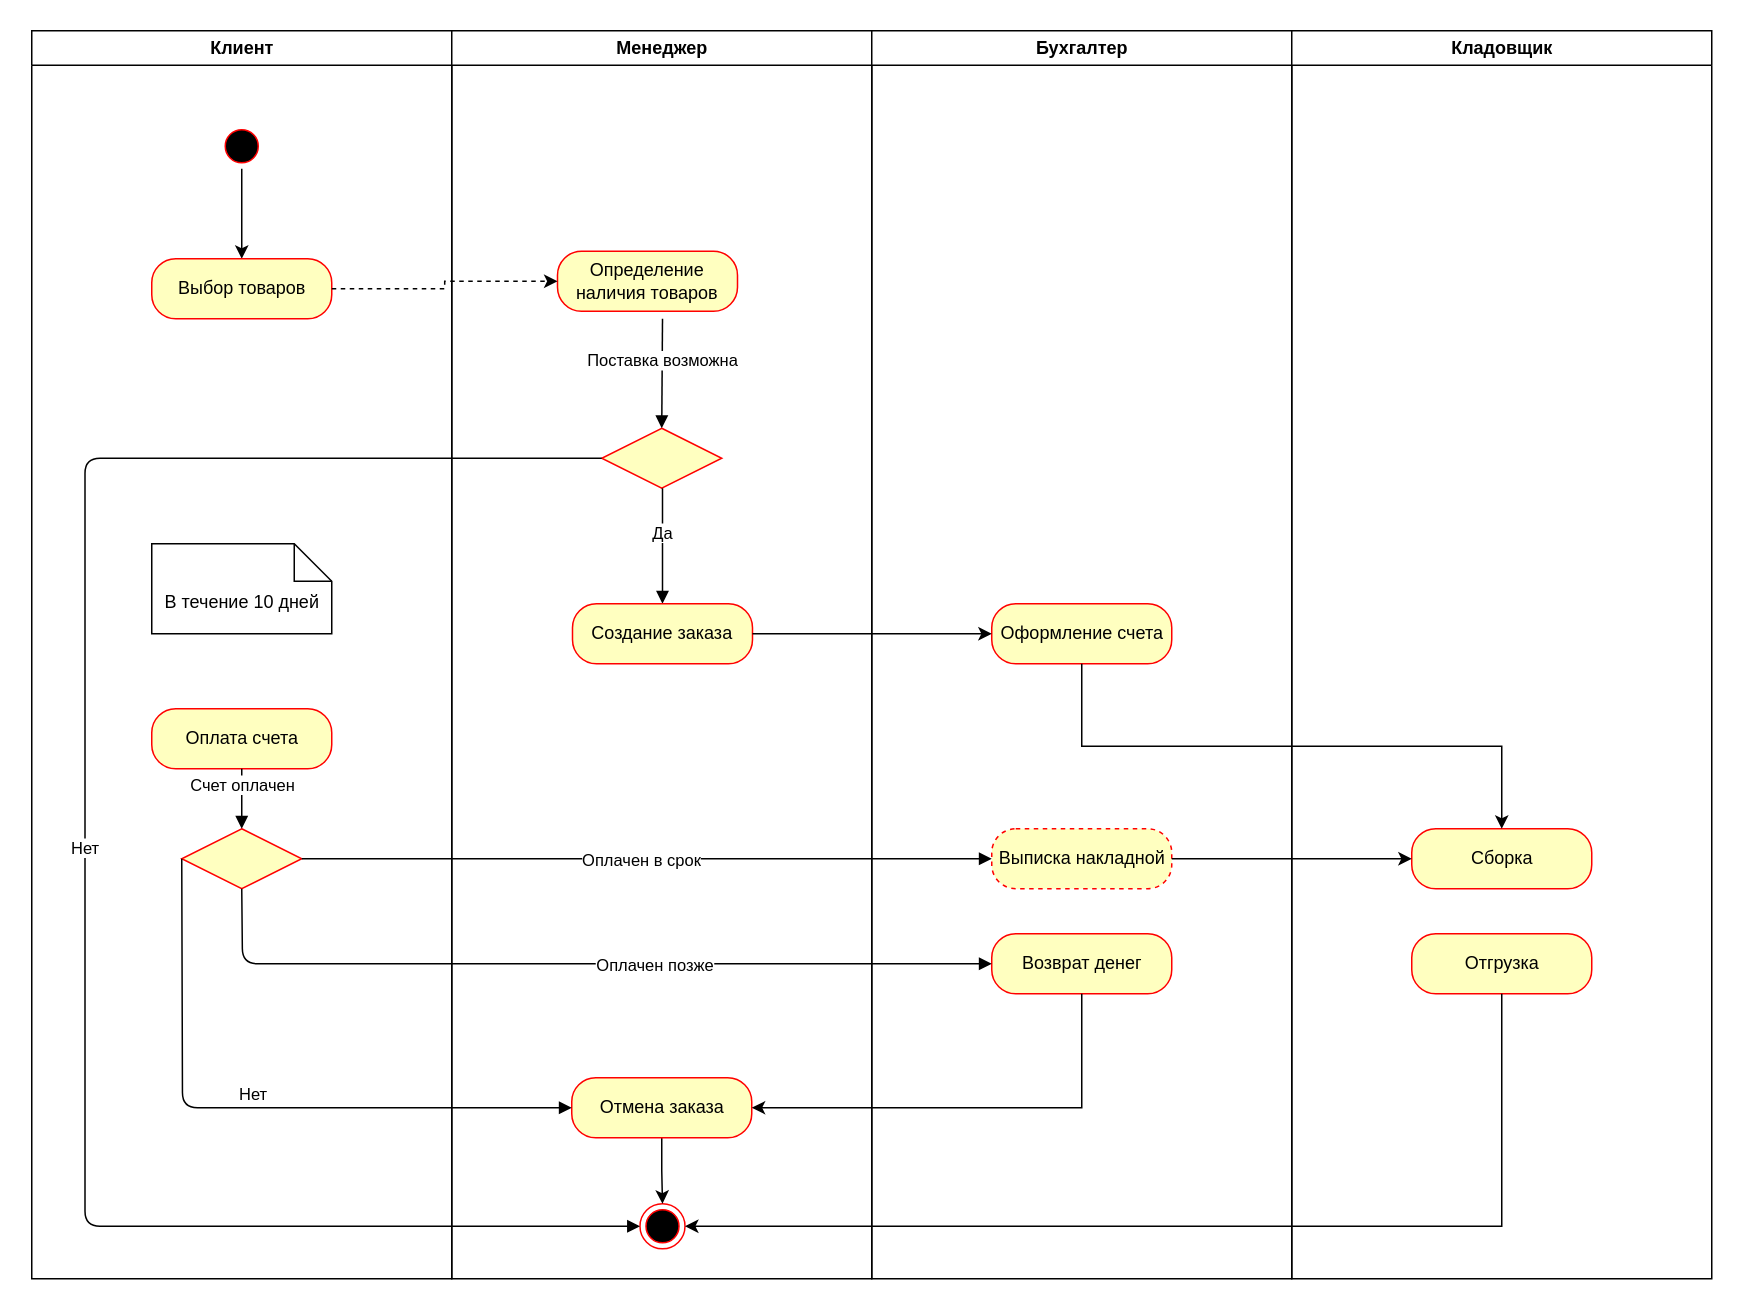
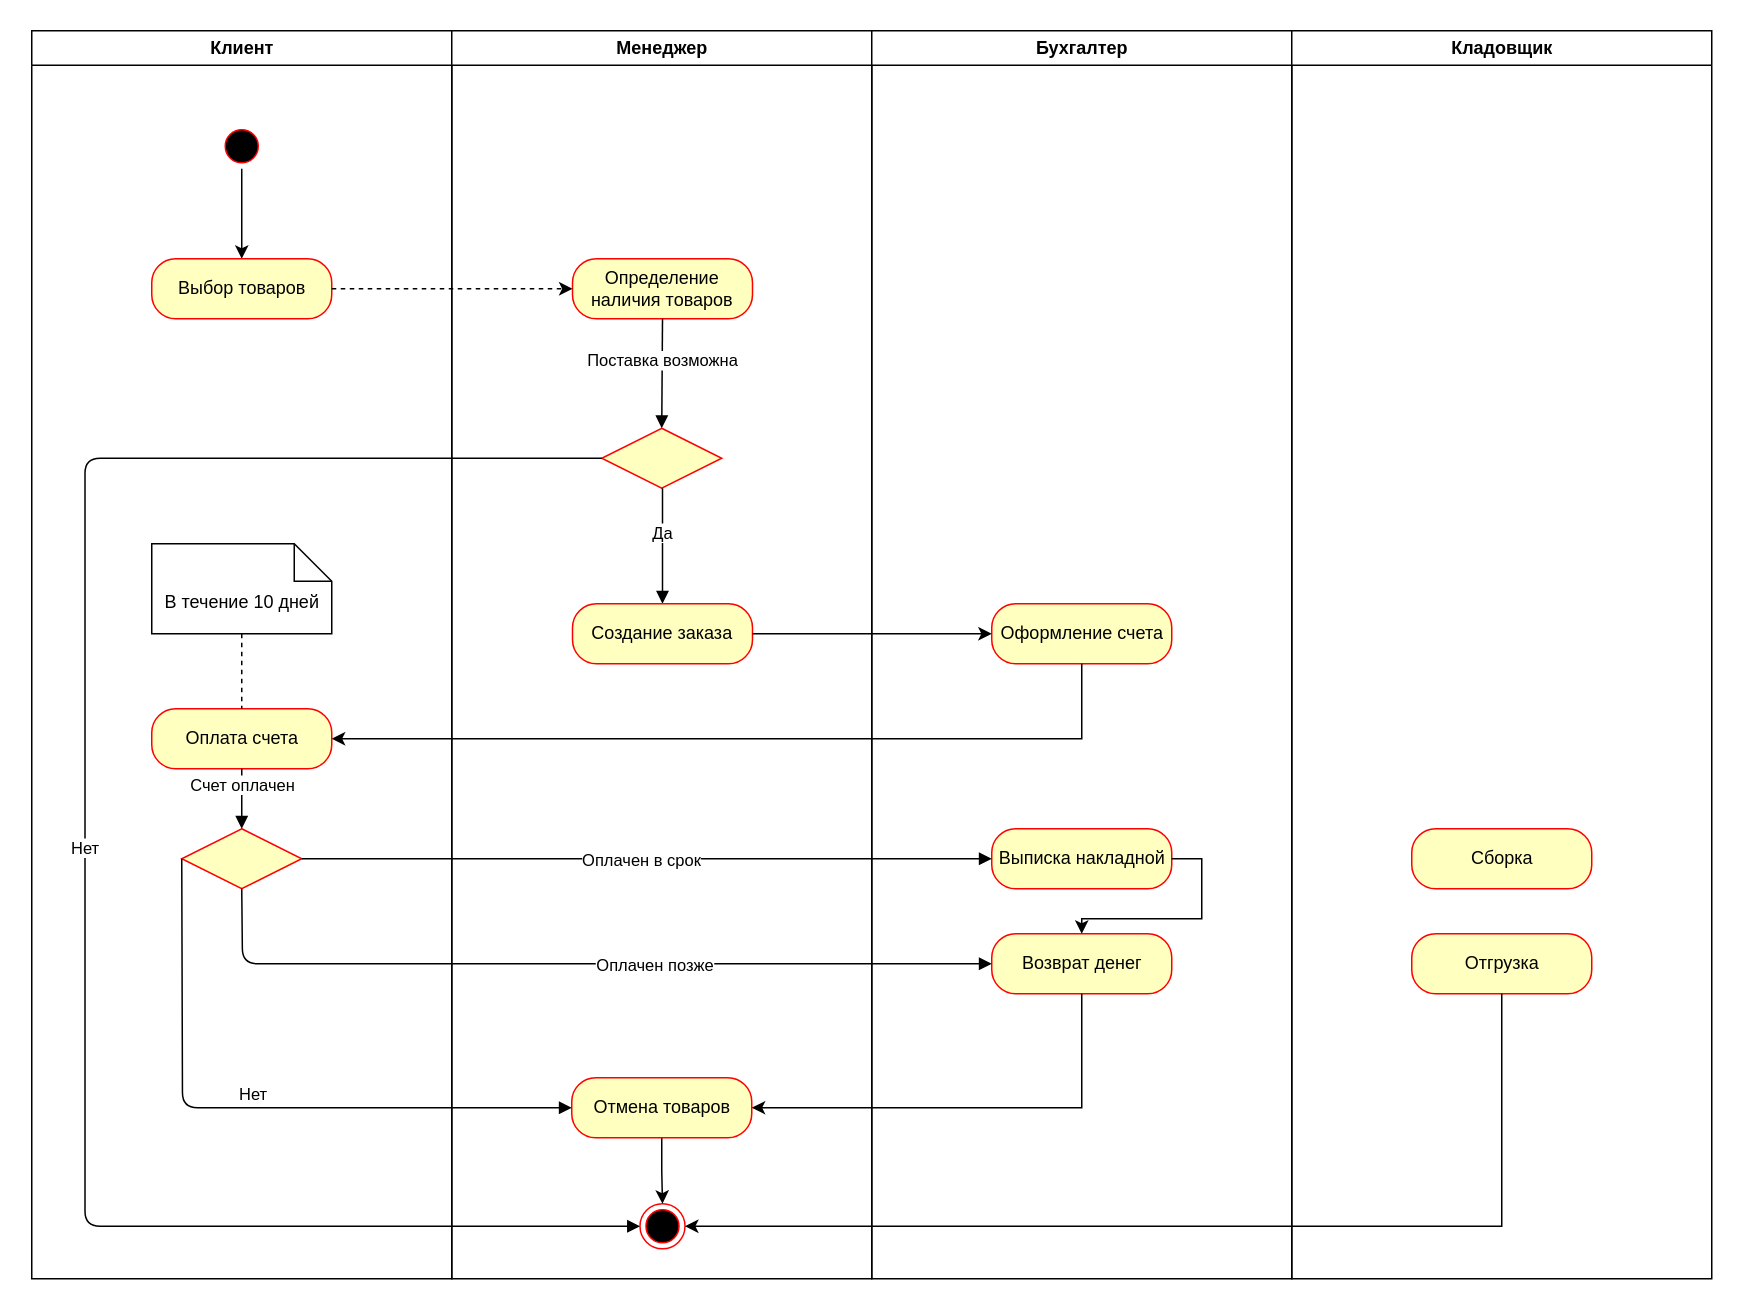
node "Определение наличия товаров": moved (647, 281) -> (662, 289)
edge "В течение 10 дней" -- "Оплата счета": added
edge "Оформление счета" -> "Сборка": now "Оформление счета" -> "Оплата счета"
node "Выписка накладной": style dashed -> solid
edge "Выписка накладной" -> "Сборка": now "Выписка накладной" -> "Возврат денег"
node "Отмена заказа": label "Отмена заказа" -> "Отмена товаров"
